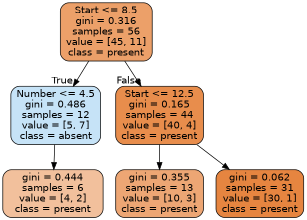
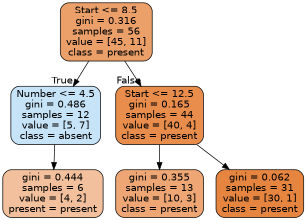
node "gini = 0.444 samples = 6 value = [4, 2] class = present": label "gini = 0.444 samples = 6 value = [4, 2] class = present" -> "gini = 0.444 samples = 6 value = [4, 2] present = present"
